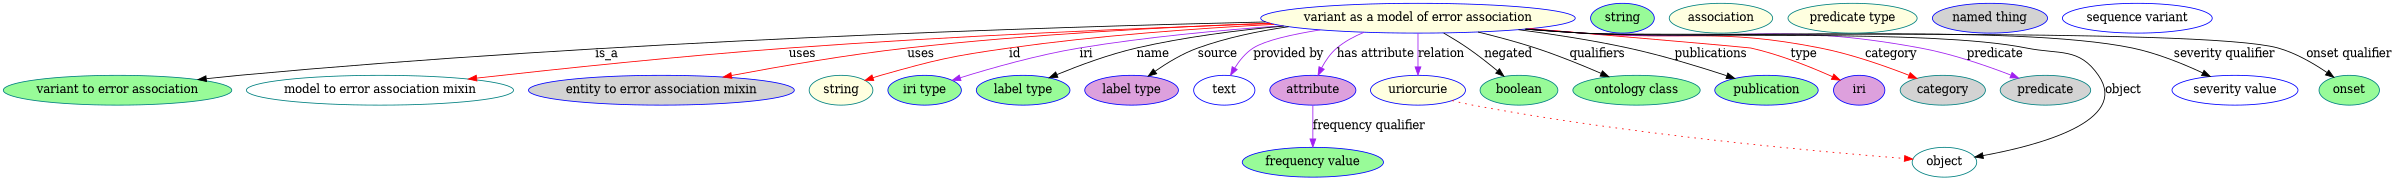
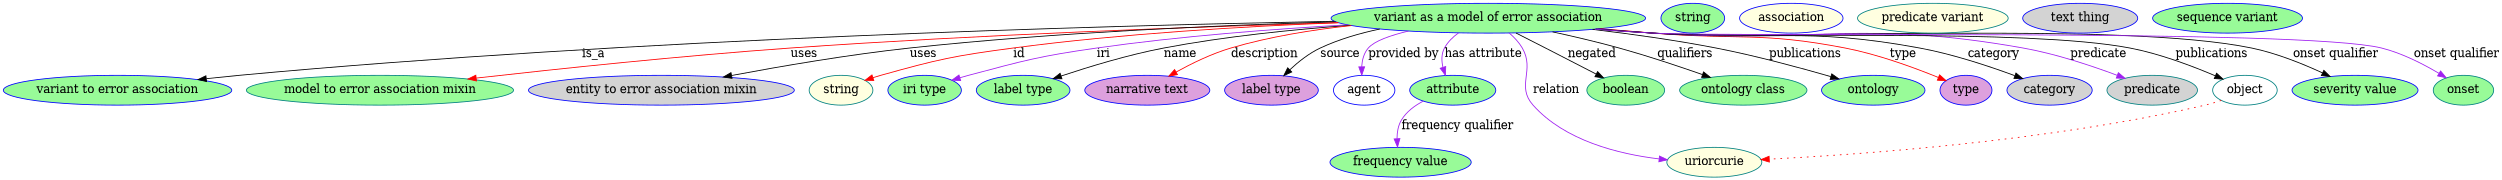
node "variant as a model of error association": fillcolor lightyellow -> palegreen
node "association": color teal -> blue
node "predicate type": label "predicate type" -> "predicate variant"
node "named thing": label "named thing" -> "text thing"
node "sequence variant": fillcolor white -> palegreen
edge "variant as a model of error association" -> "onset": color black -> purple
edge "variant as a model of error association" -> "category": color red -> black
edge "variant as a model of error association" -> "entity to error association mixin": color red -> black
edge "variant as a model of error association" -> "severity value": label "severity qualifier" -> "onset qualifier"
node "variant to error association": color teal -> blue
node "model to error association mixin": fillcolor white -> palegreen
node "narrative text": added
node "text": label "text" -> "agent"
node "attribute": fillcolor plum -> palegreen
node "uriorcurie": color blue -> teal
node "publication": label "publication" -> "ontology"
node "iri": label "iri" -> "type"
node "category": color teal -> blue
edge "variant as a model of error association" -> "object": label "object" -> "publications"
node "severity value": fillcolor white -> palegreen
edge "uriorcurie" -> "object": reversed
